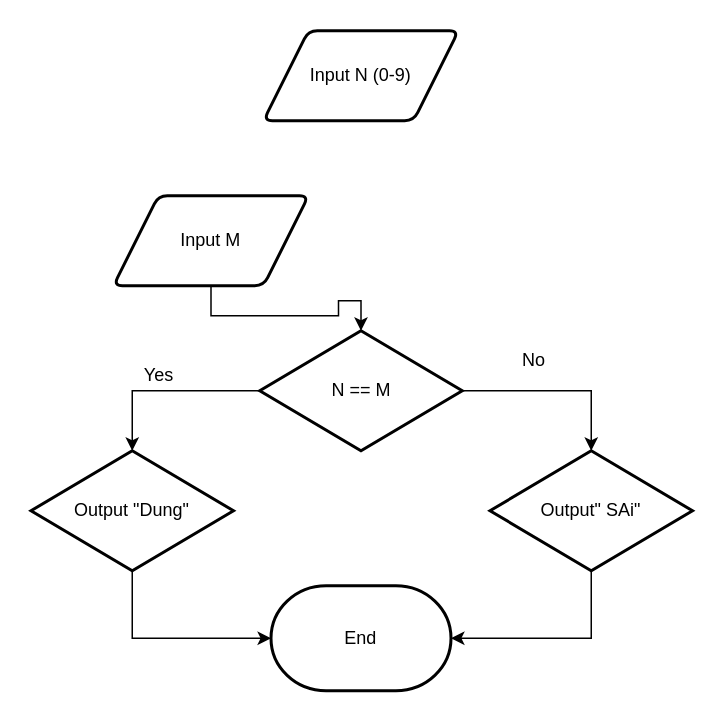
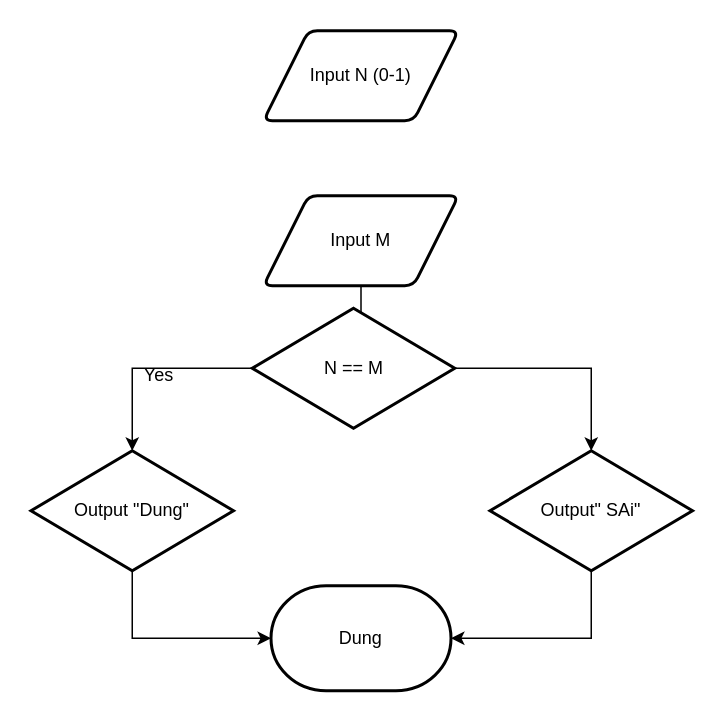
node "Input N (0-9)": label "Input N (0-9)" -> "Input N (0-1)"
node "Input M": moved (211, 241) -> (361, 241)
node "No": removed
node "N == M": moved (361, 391) -> (353, 368)
node "End": label "End" -> "Dung"
